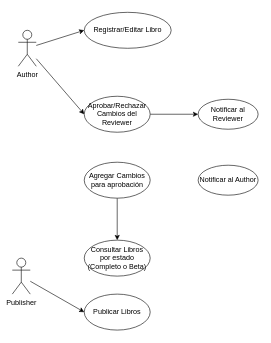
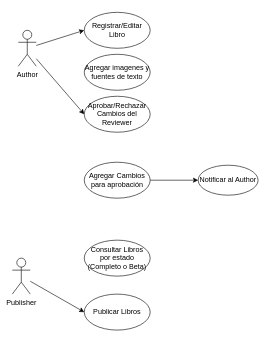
node "Registrar/Editar Libro": size 87x36 -> 66x36
node "Agregar imagenes y fuentes de texto": added
edge "Aprobar/Rechazar Cambios del Reviewer" -> "Notificar al Reviewer": removed
node "Notificar al Reviewer": removed
edge "Agregar Cambios para aprobación" -> "Consultar Libros por estado (Completo o Beta)": now "Agregar Cambios para aprobación" -> "Notificar al Author"
